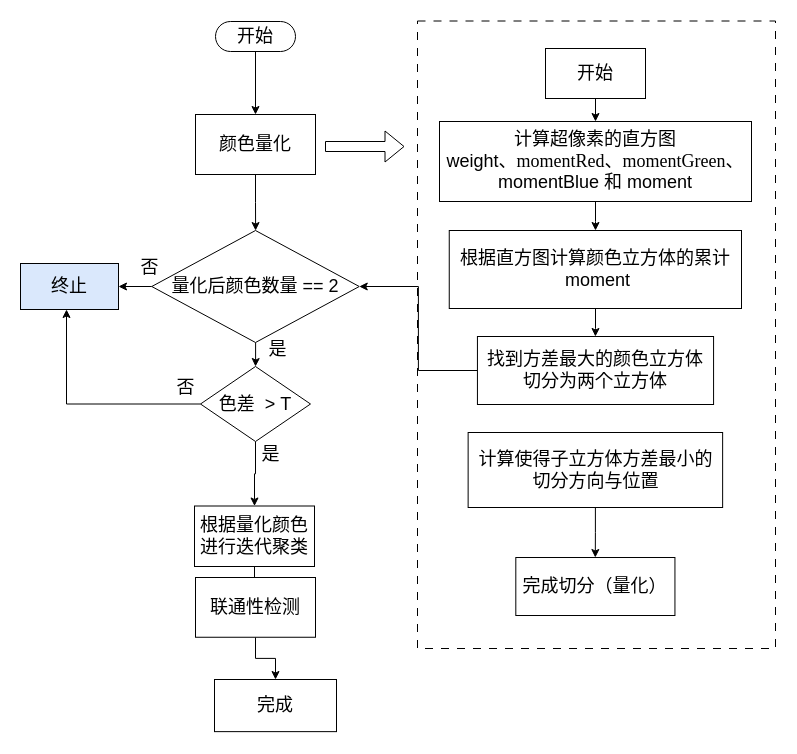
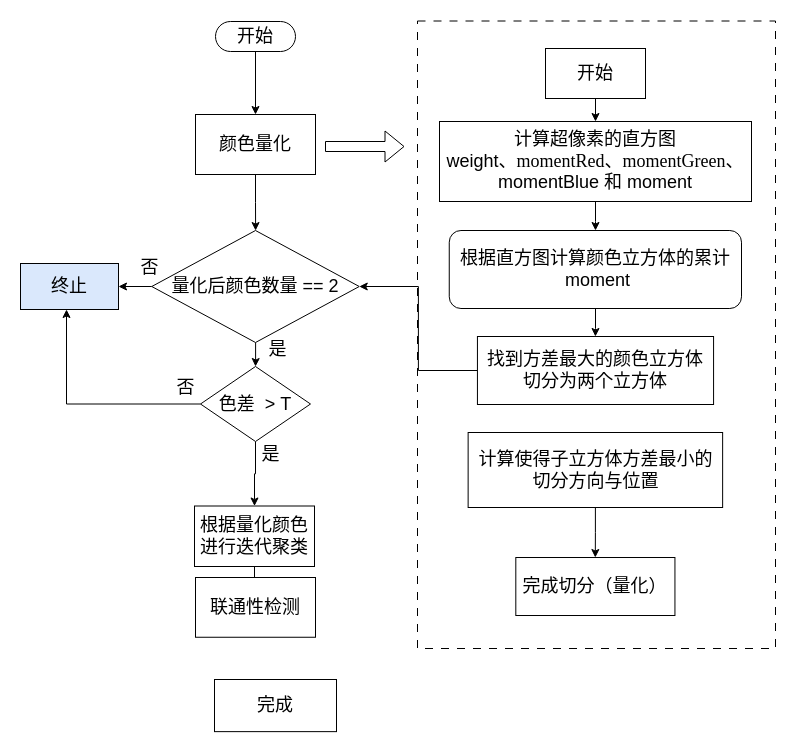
node "根据直方图计算颜色立方体的累计 moment": shape rectangle -> rounded rectangle
edge "联通性检测" -> "完成": removed
